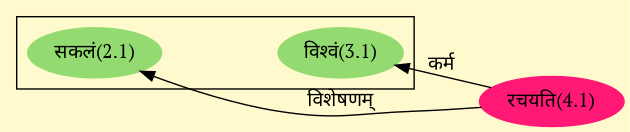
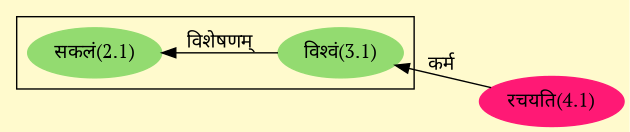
edge "रचयति(4.1)" -> "सकलं(2.1)": now "विश्वं(3.1)" -> "सकलं(2.1)"
